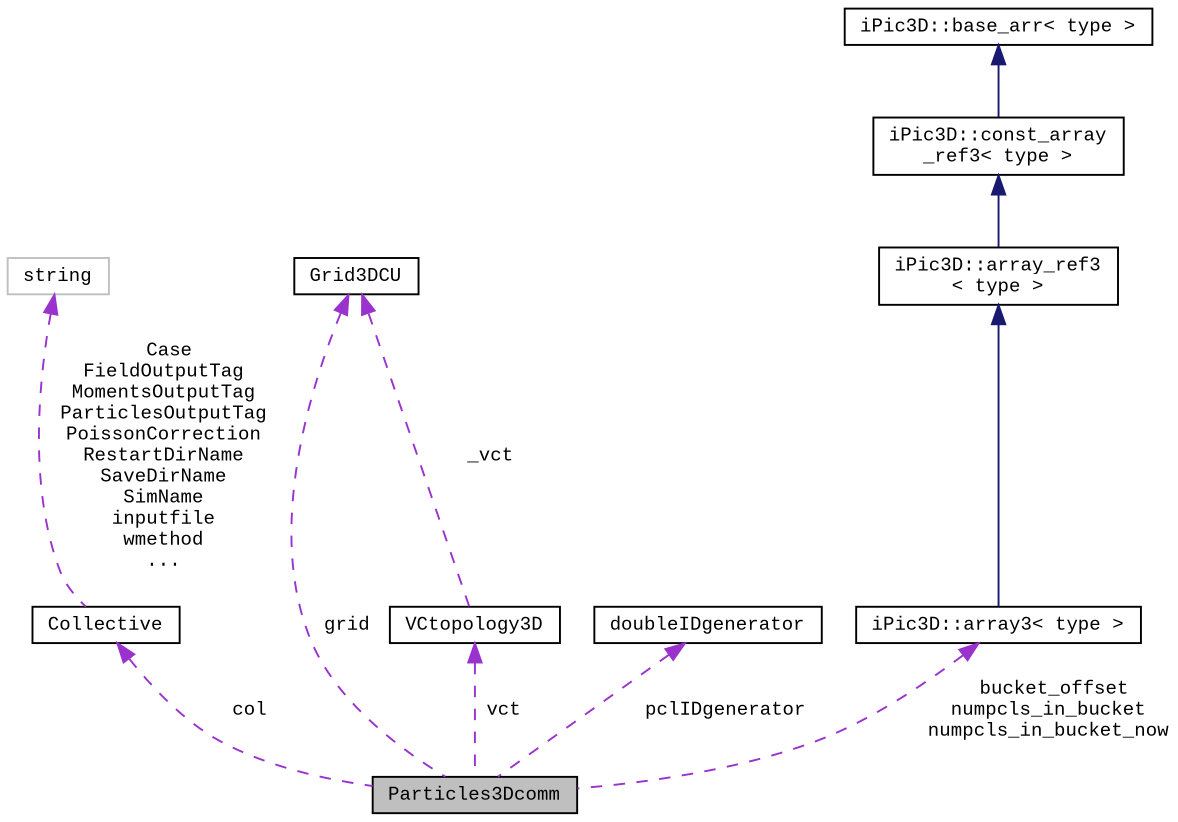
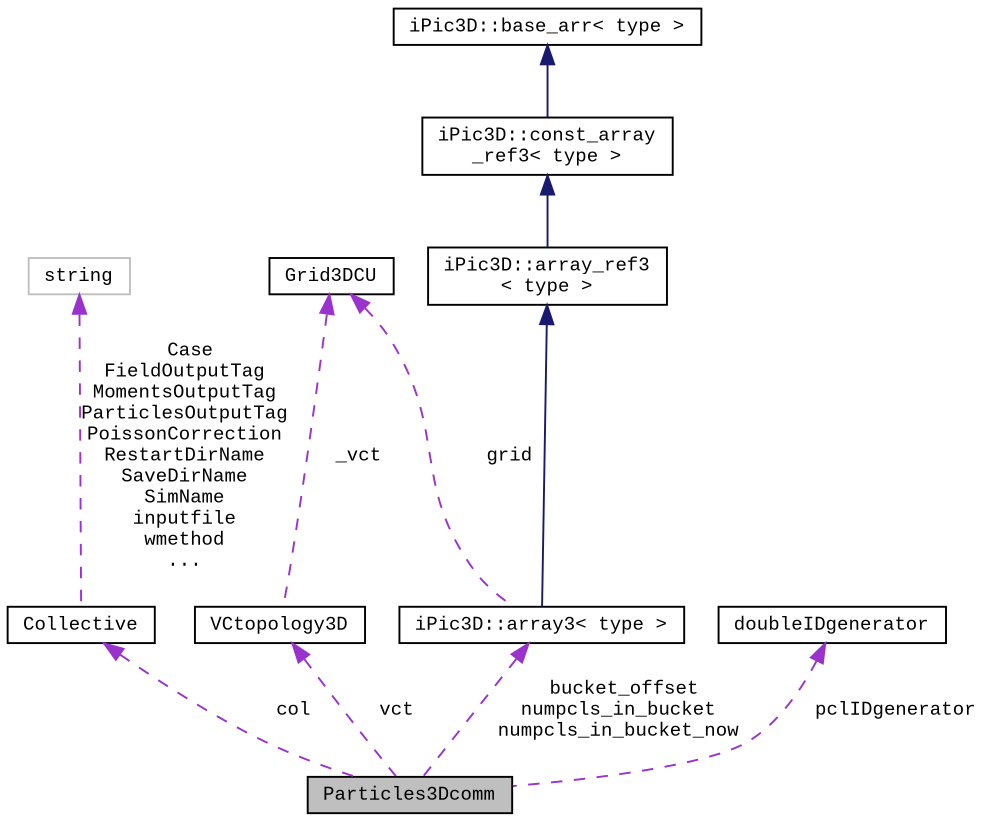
edge "Particles3Dcomm" -> "Grid3DCU": now "iPic3D::array3< type >" -> "Grid3DCU"
